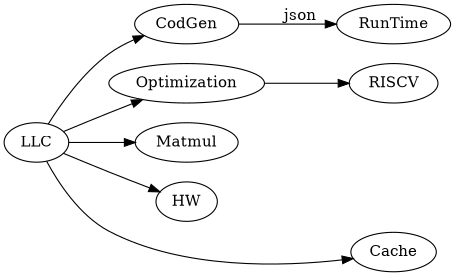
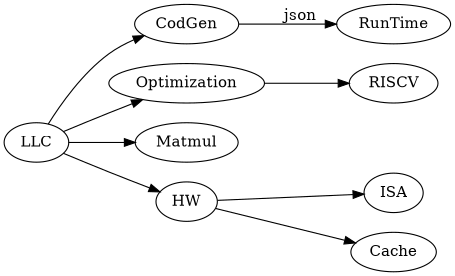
node "ISA": added
edge "LLC" -> "Cache": now "HW" -> "Cache"
